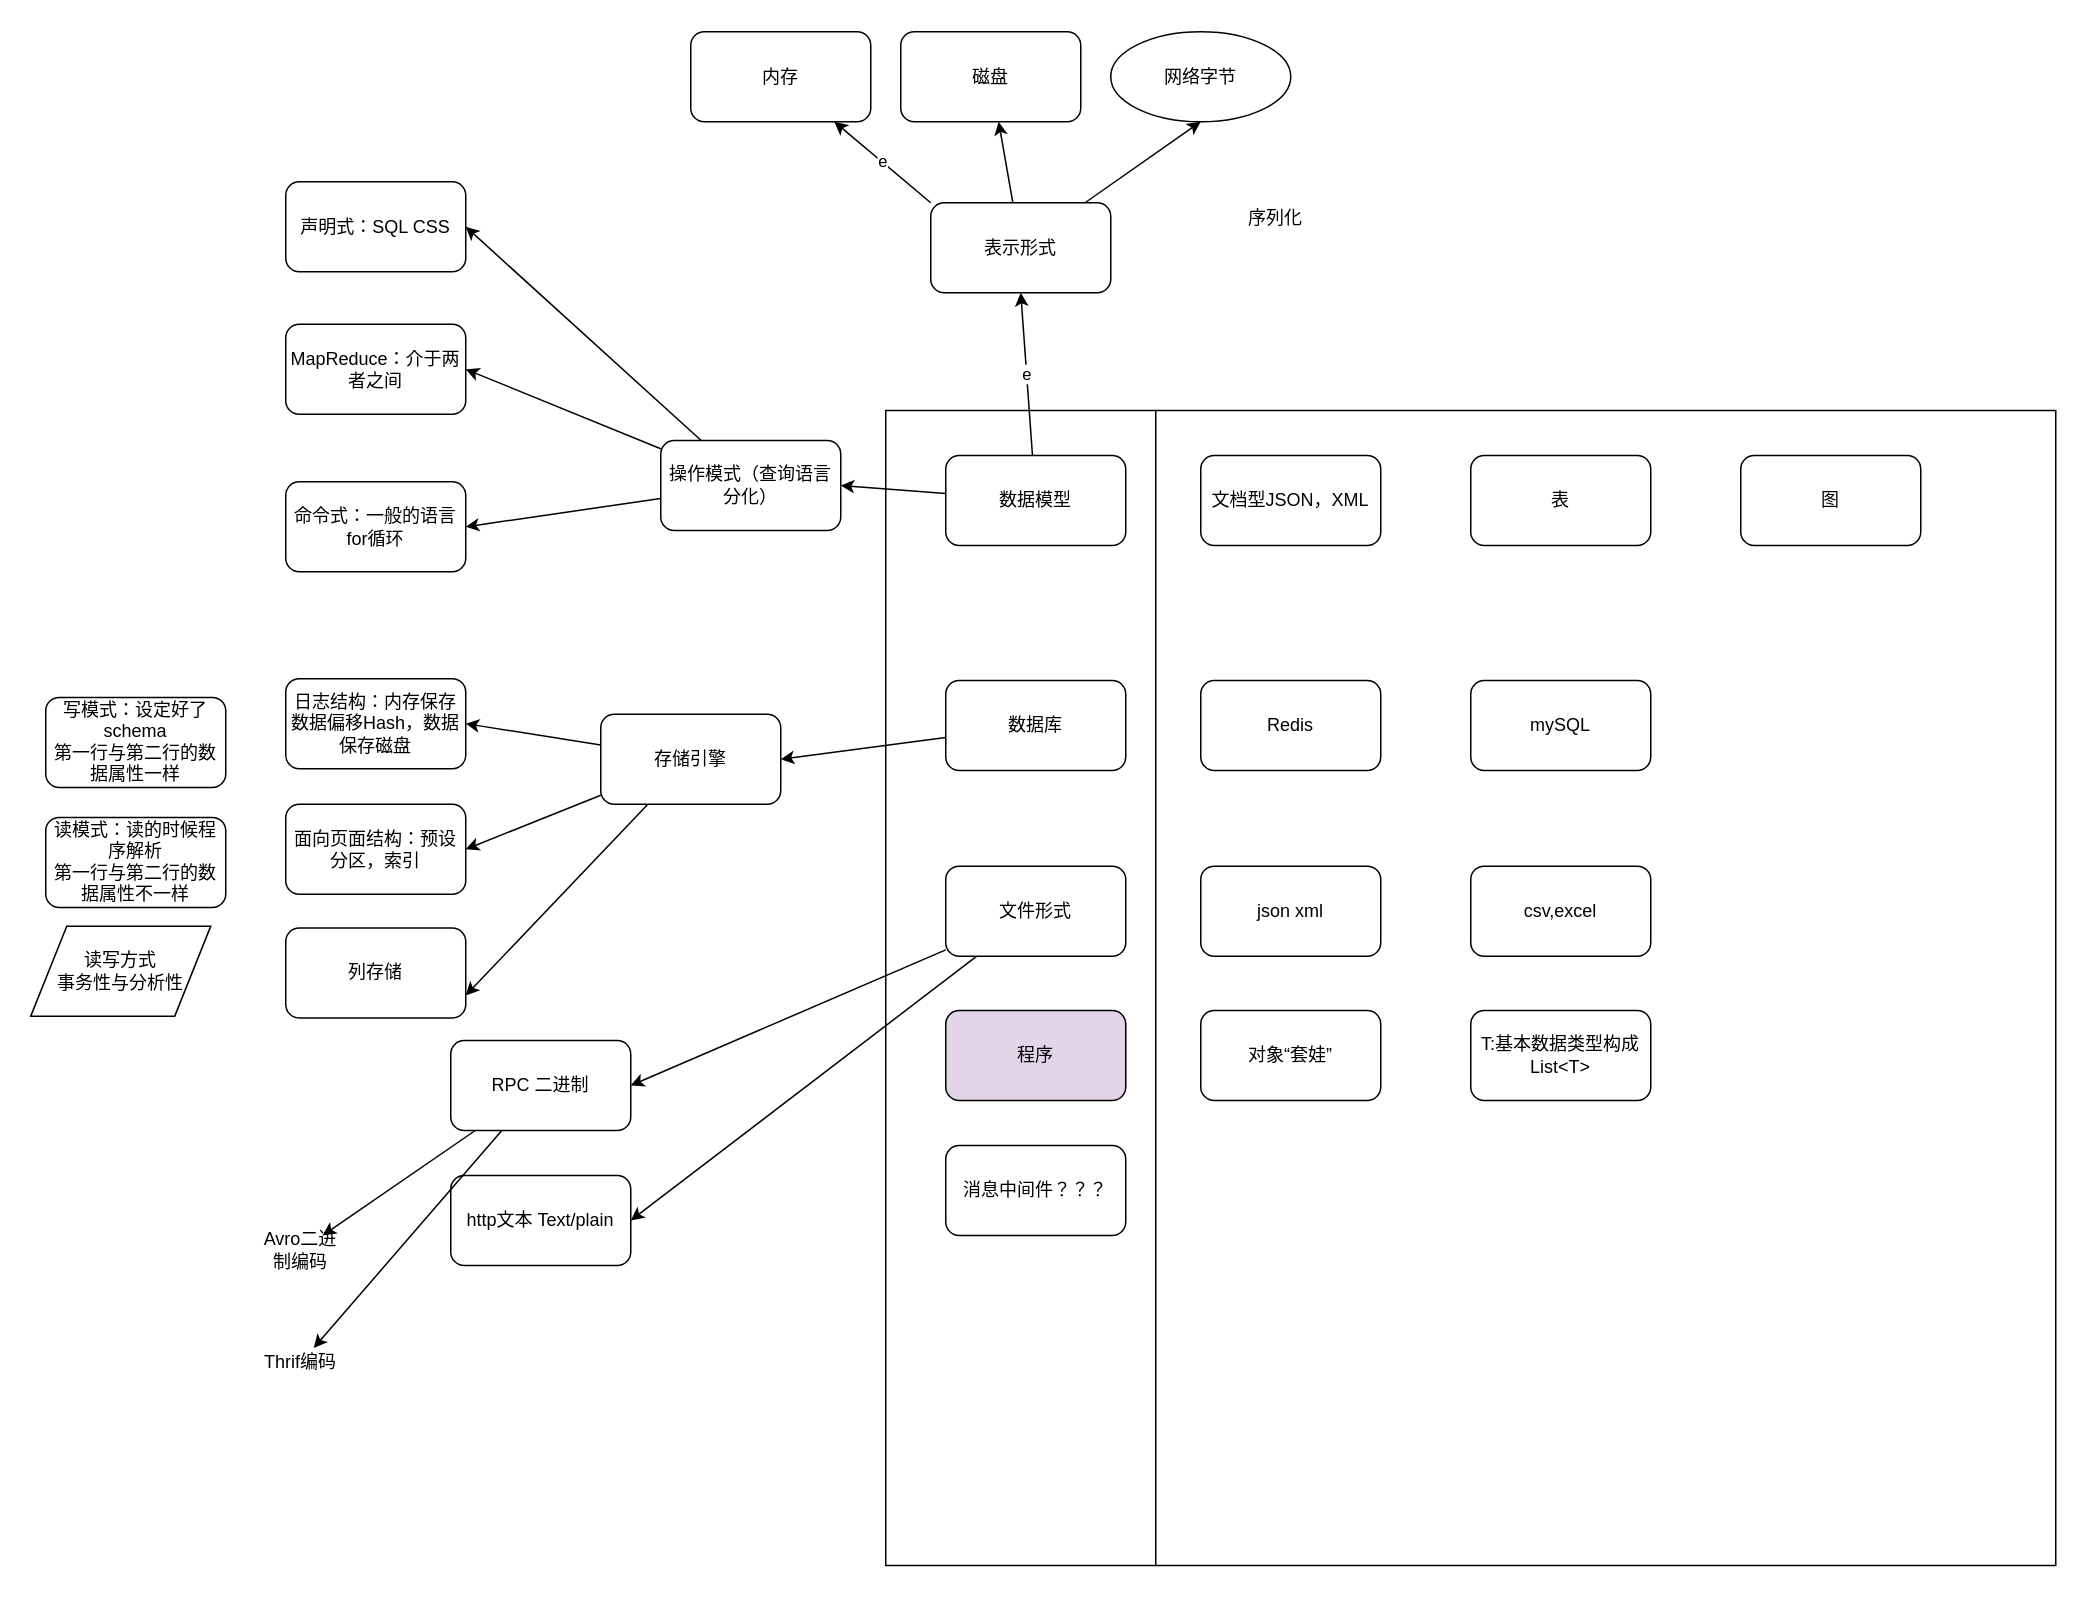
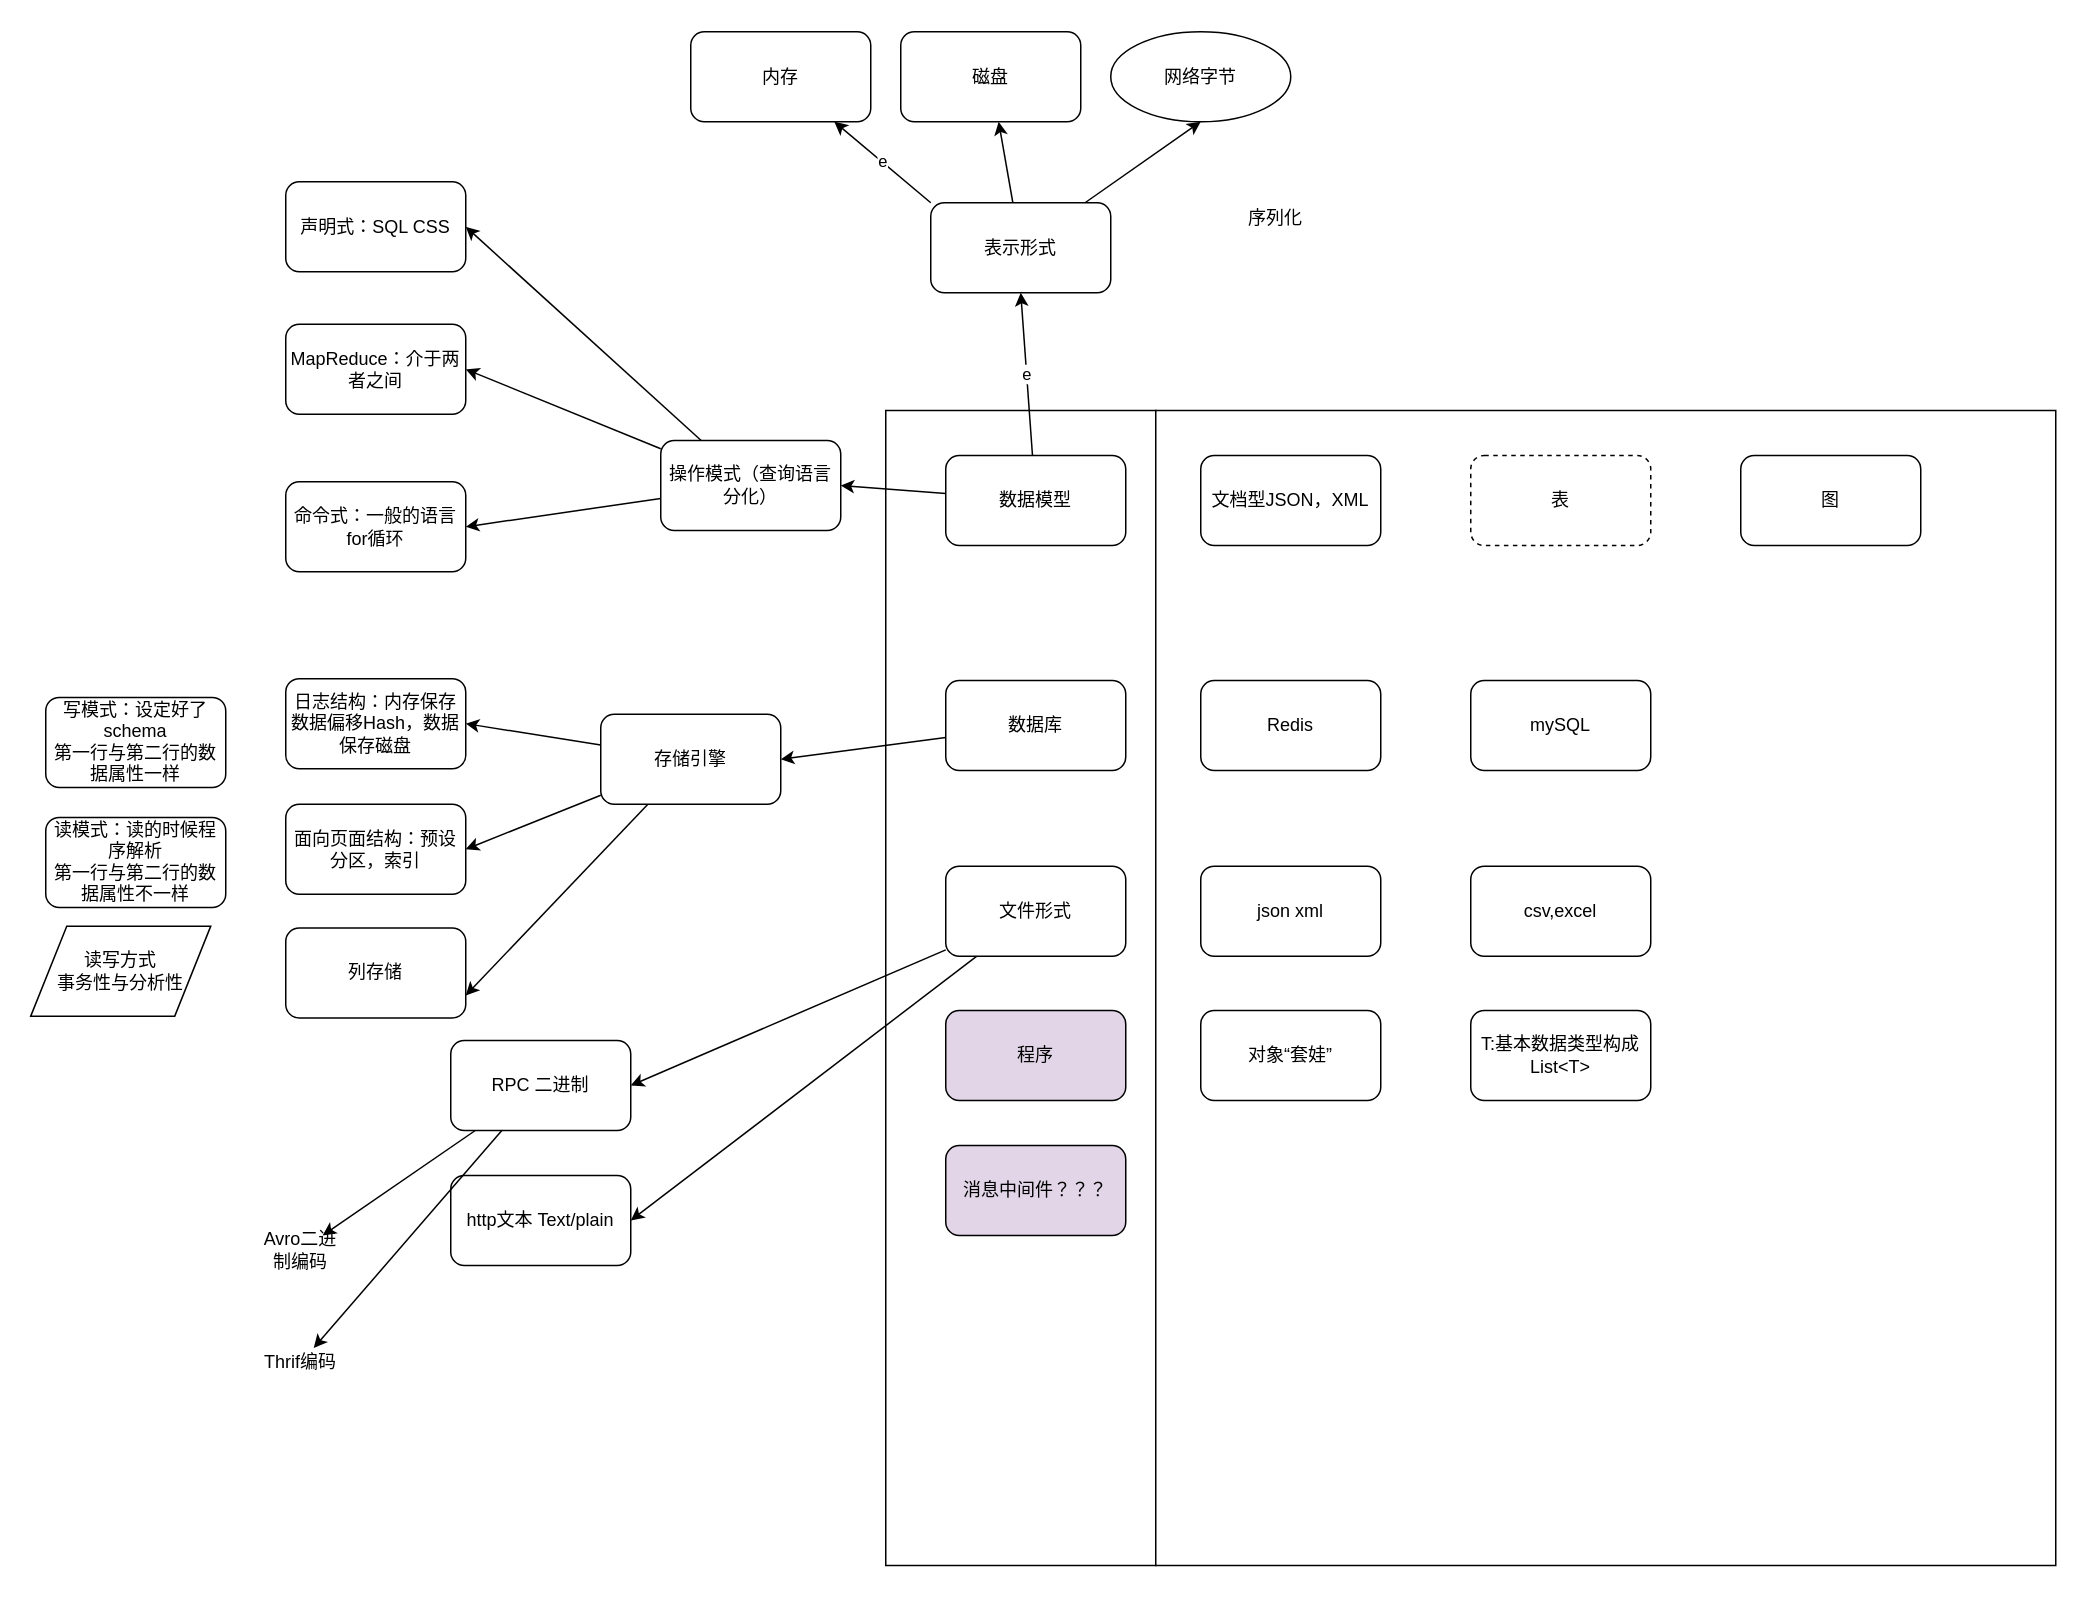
node "表": style solid -> dashed
node "消息中间件？？？": fillcolor #ffffff -> #e1d5e7
